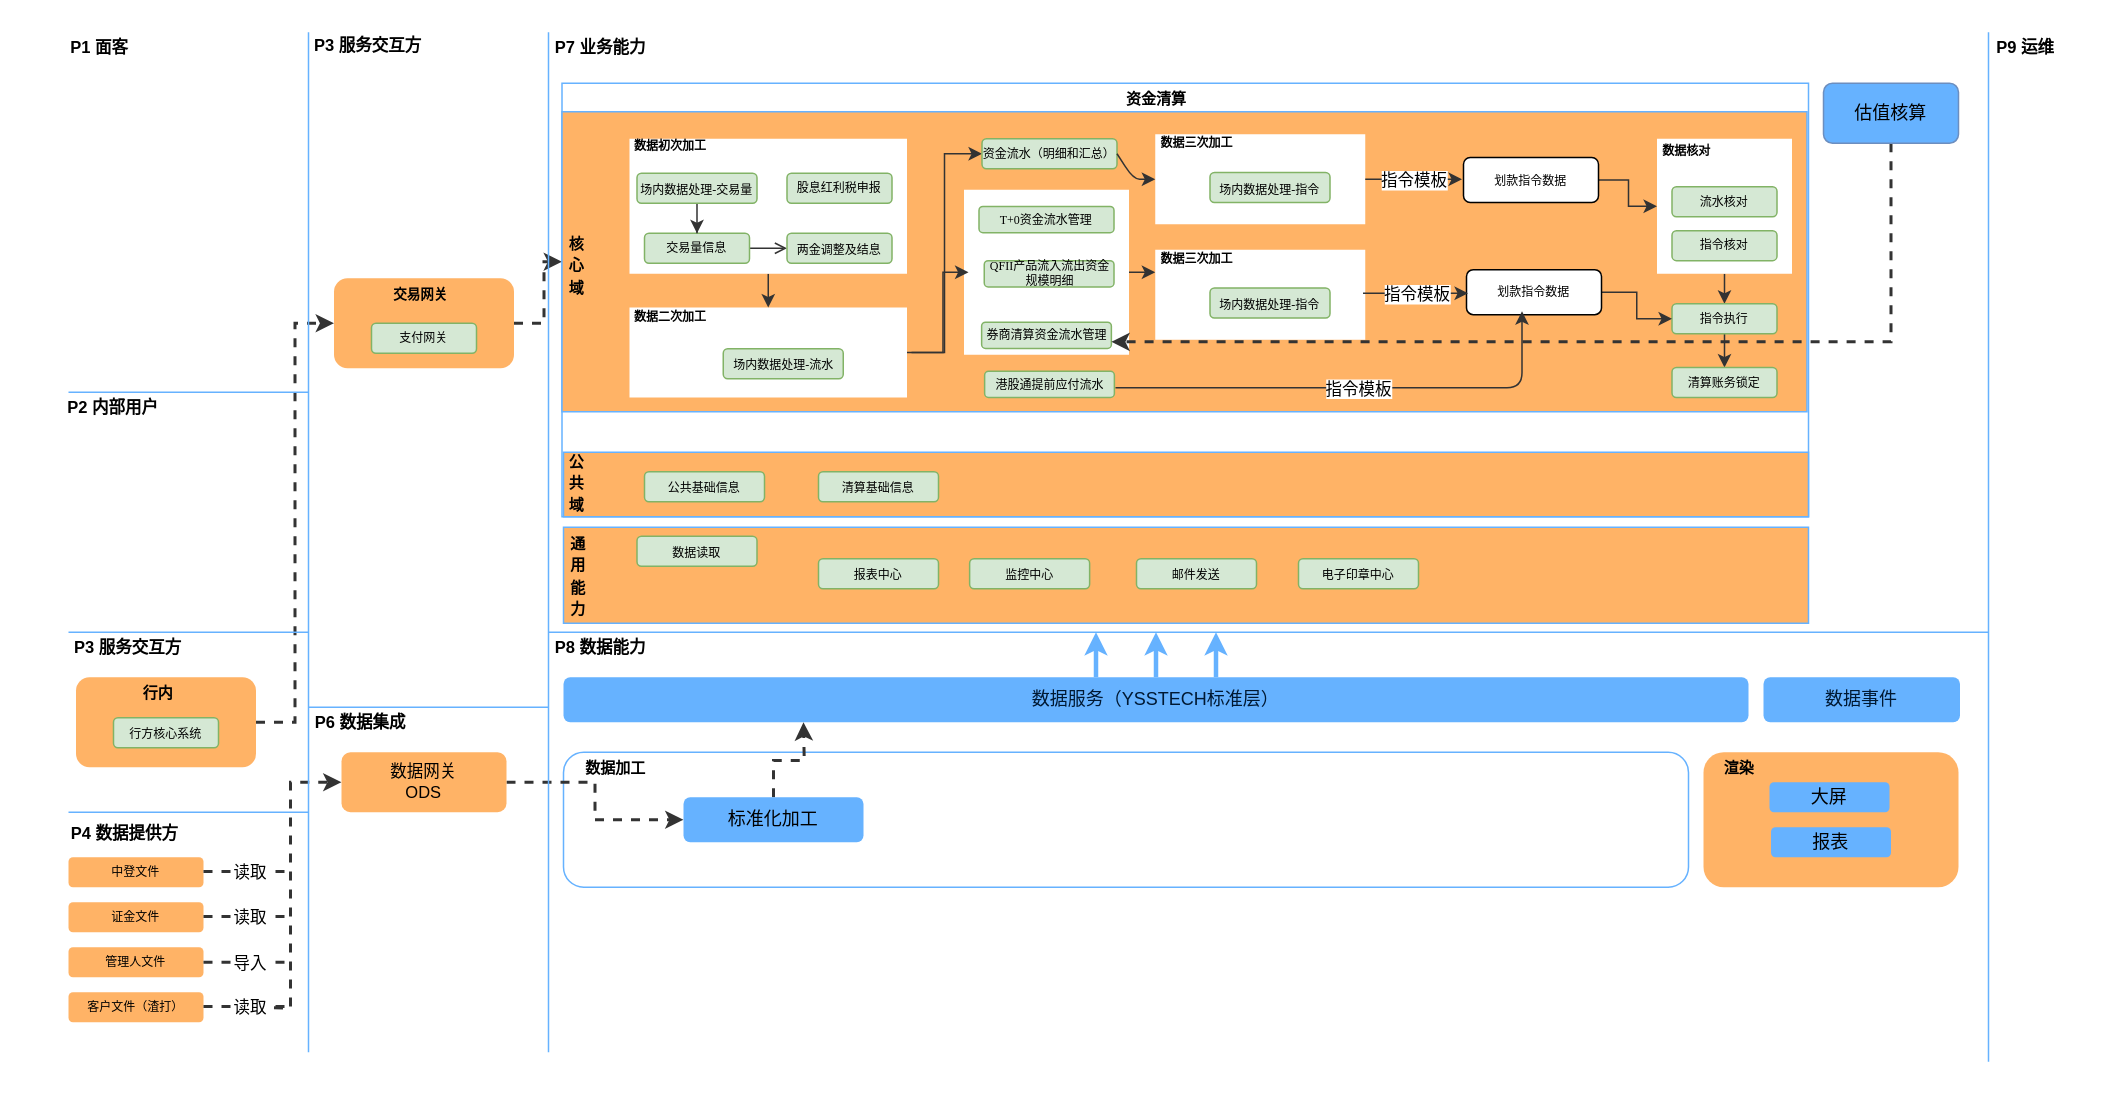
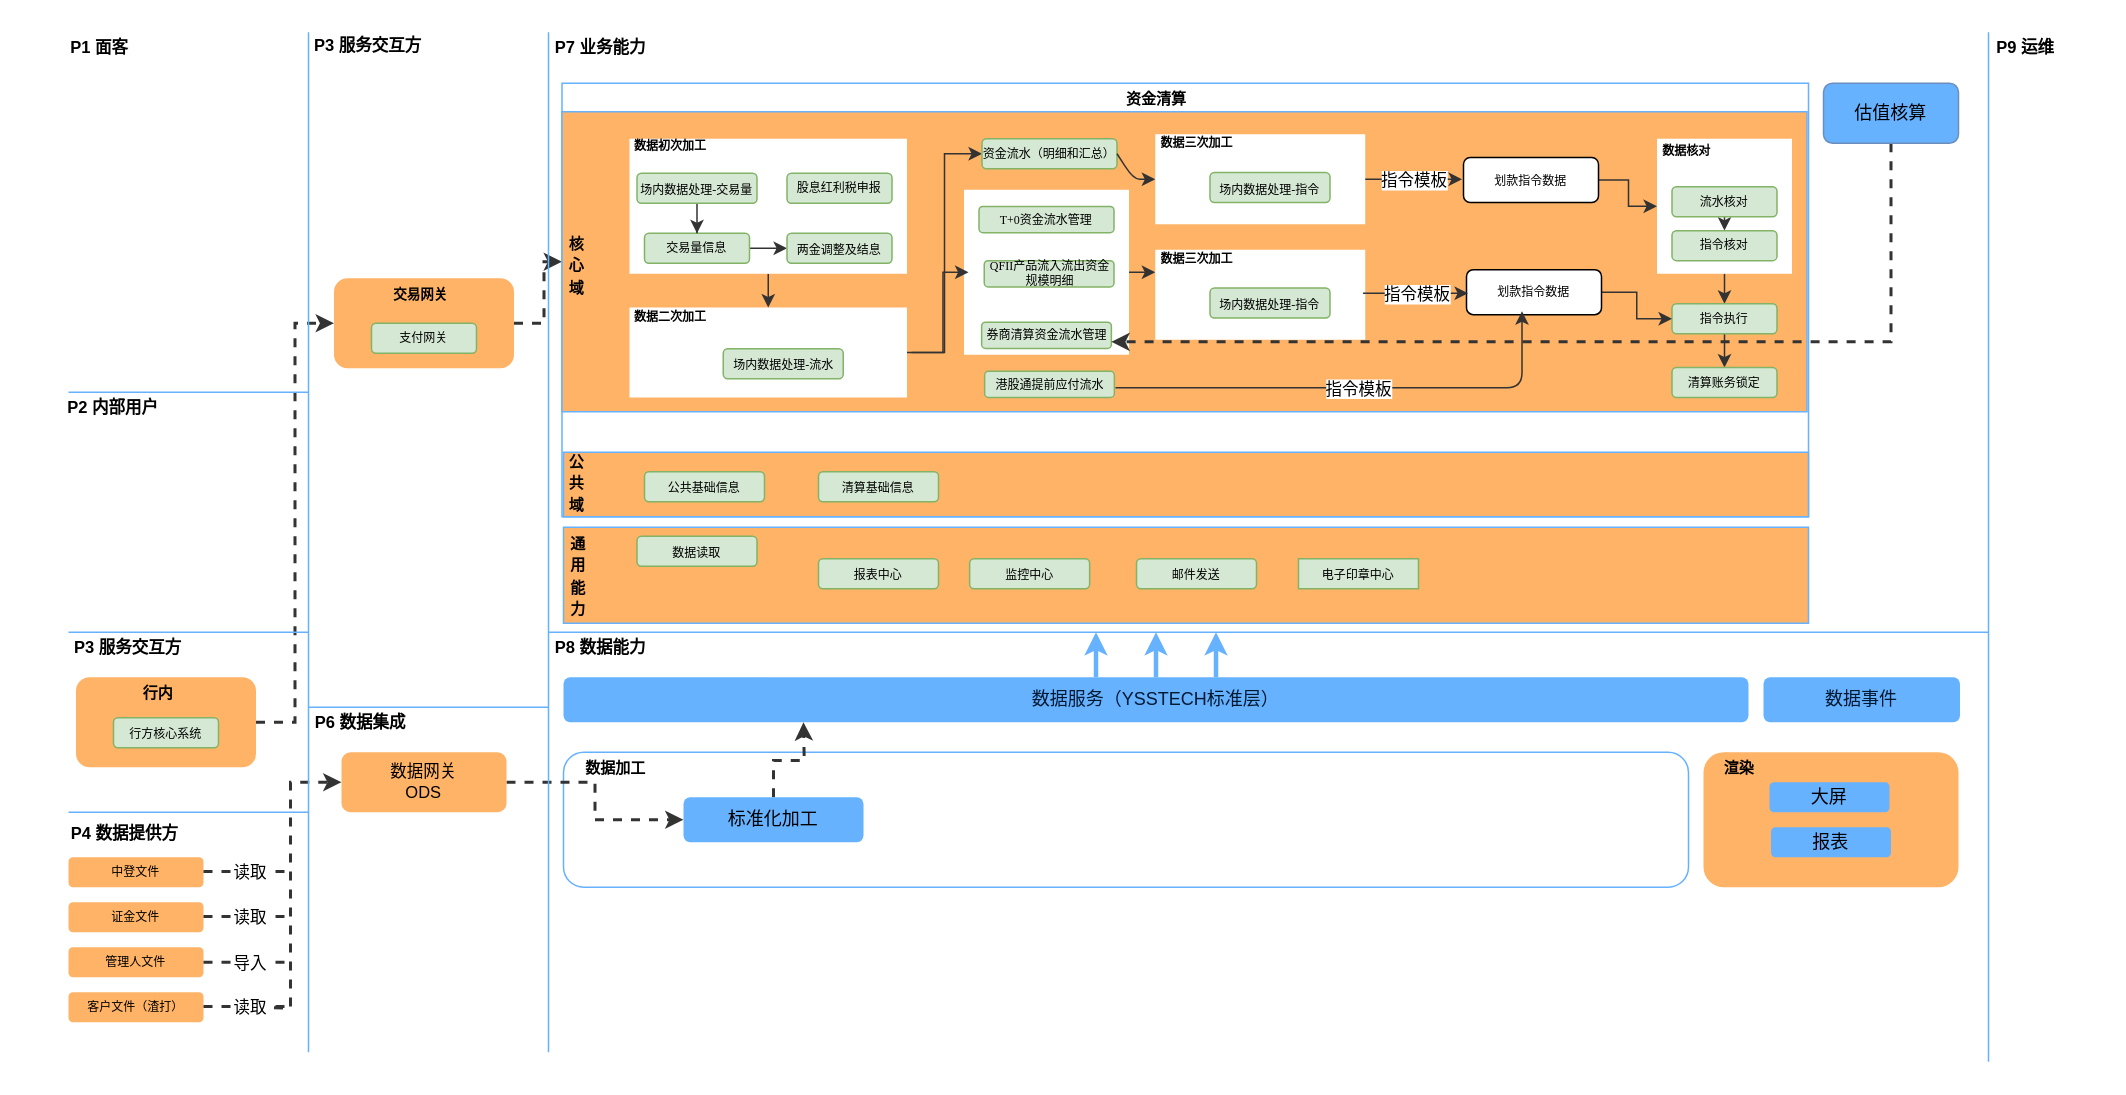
edge "流水核对" -> "指令核对": added
edge "交易量信息" -> "两金调整及结息": arrowhead open -> classic
node "电子印章中心": shape rounded rectangle -> rectangle
